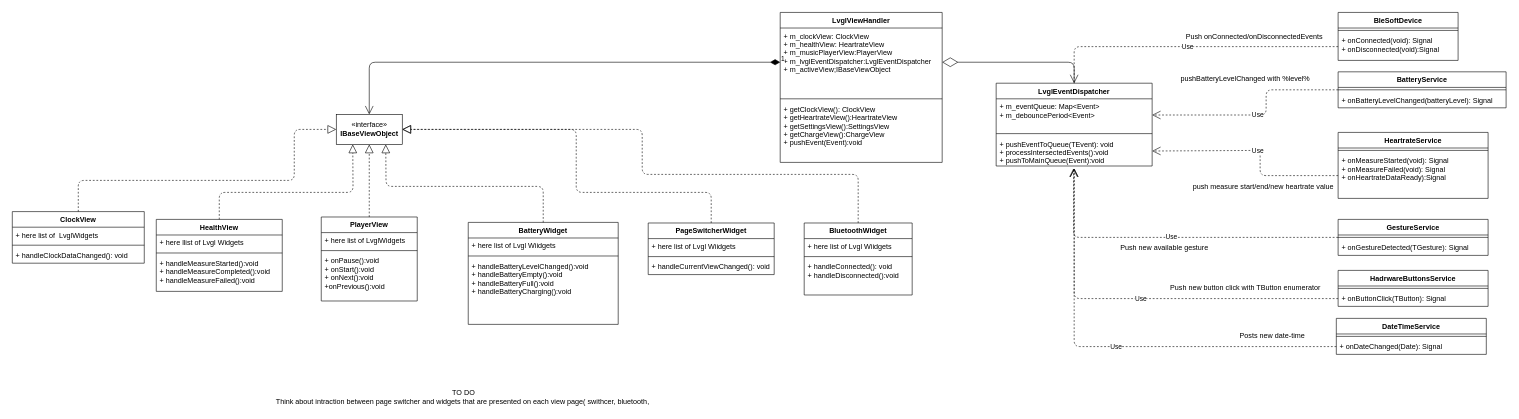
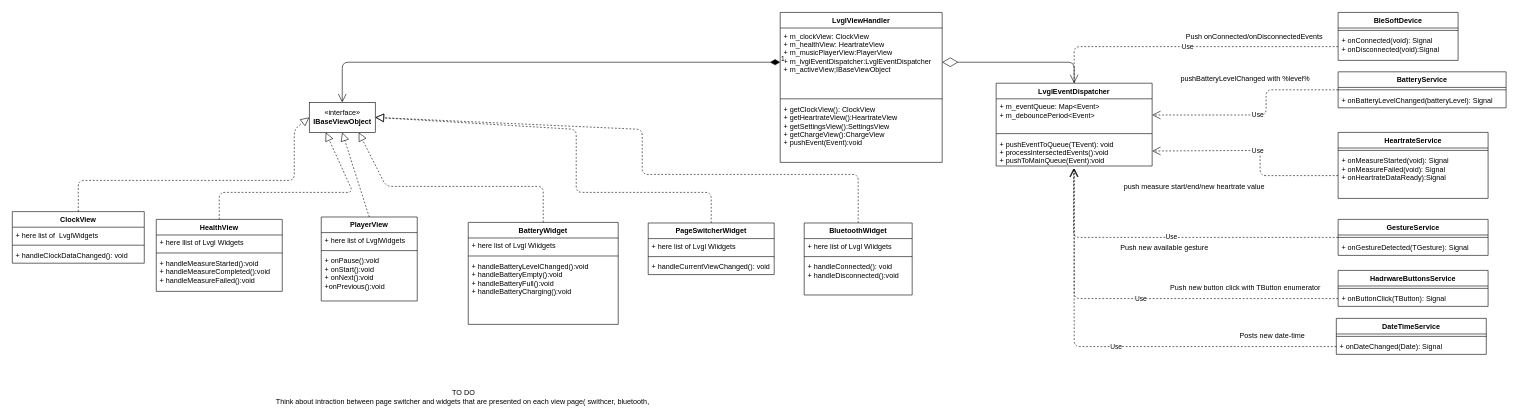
node "«interface» IBaseViewObject": moved (369, 129) -> (342, 117)
node "push measure start/end/new heartrate value": moved (1263, 186) -> (1194, 186)
